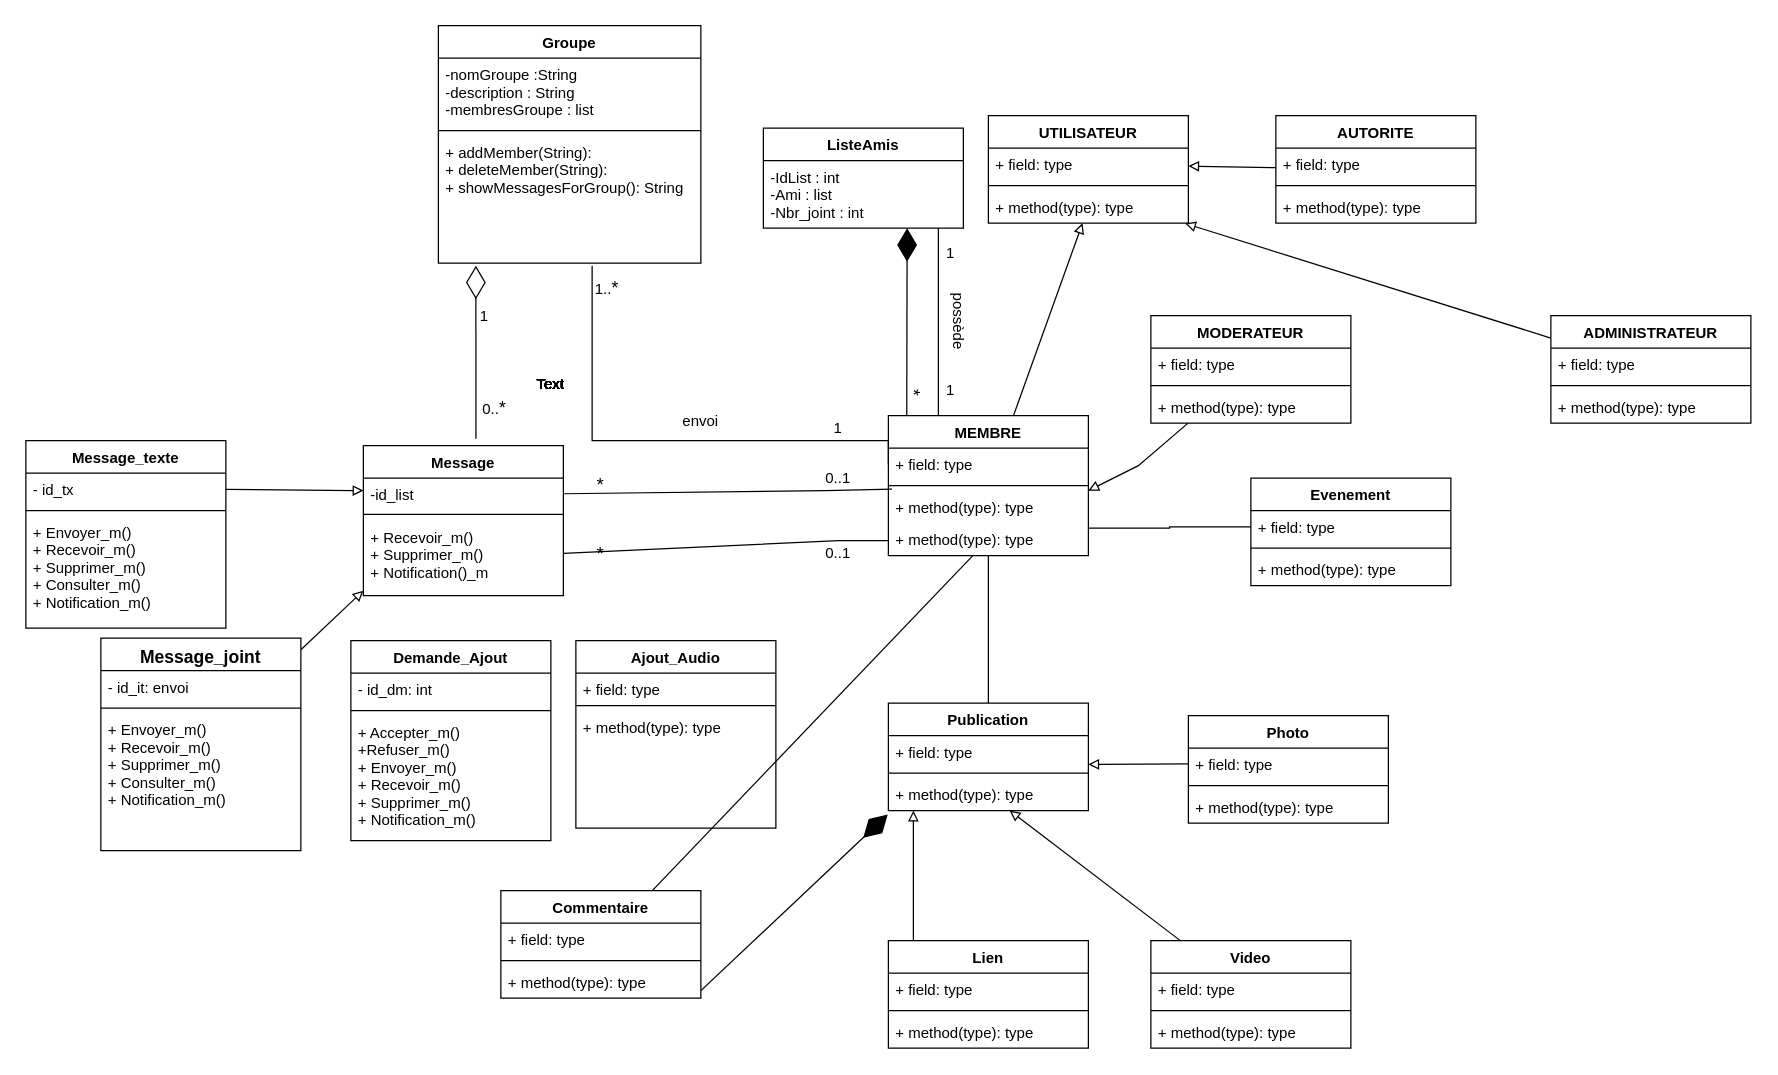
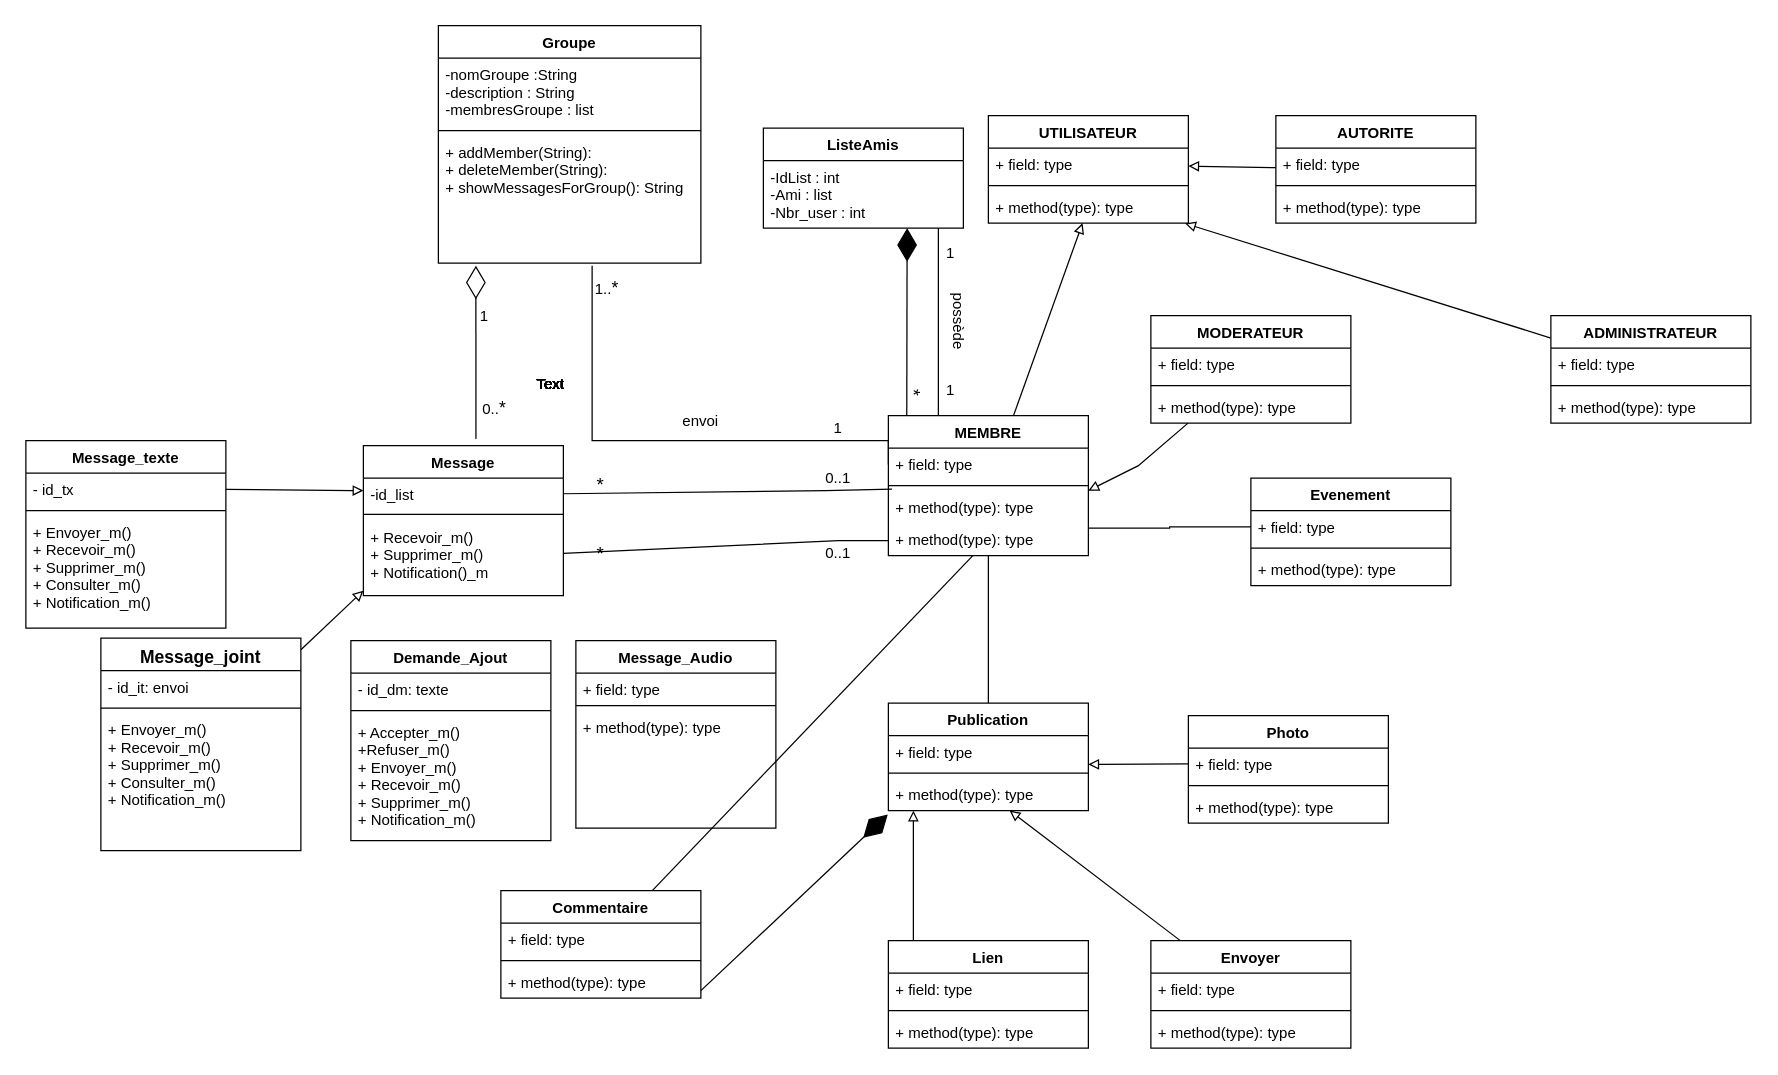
node "-IdList : int -Ami : list -Nbr_joint : int": label "-IdList : int -Ami : list -Nbr_joint : int" -> "-IdList : int -Ami : list -Nbr_user : int"
node "Ajout_Audio": label "Ajout_Audio" -> "Message_Audio"
node "- id_dm: int": label "- id_dm: int" -> "- id_dm: texte"
node "Video": label "Video" -> "Envoyer"
